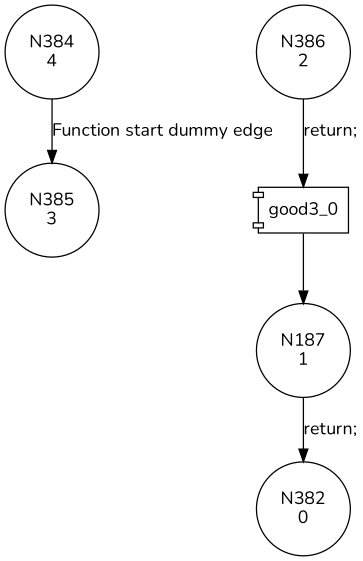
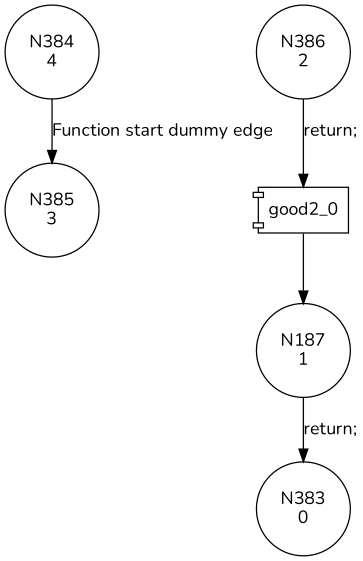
node "good3_0": label "good3_0" -> "good2_0"
node "N382 0": label "N382 0" -> "N383 0"
